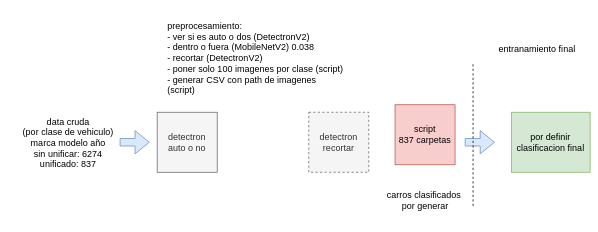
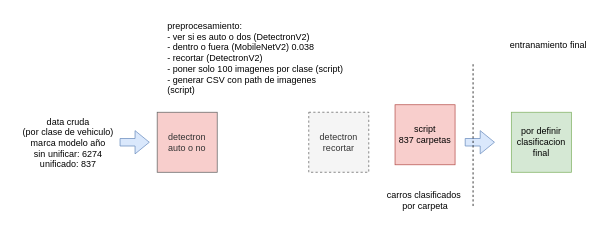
node "entranamiento final": moved (537, 49) -> (548, 45)
node "detectron auto o no": fillcolor #f5f5f5 -> #f8cecc
node "por definir clasificacion final": size 79x60 -> 60x60
node "carros clasificados por generar": label "carros clasificados por generar" -> "carros clasificados por carpeta"
